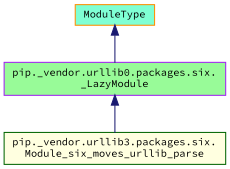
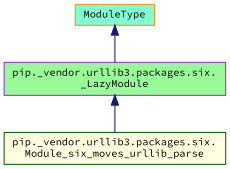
node "pip._vendor.urllib0.packages.six. _LazyModule": label "pip._vendor.urllib0.packages.six. _LazyModule" -> "pip._vendor.urllib3.packages.six. _LazyModule"
